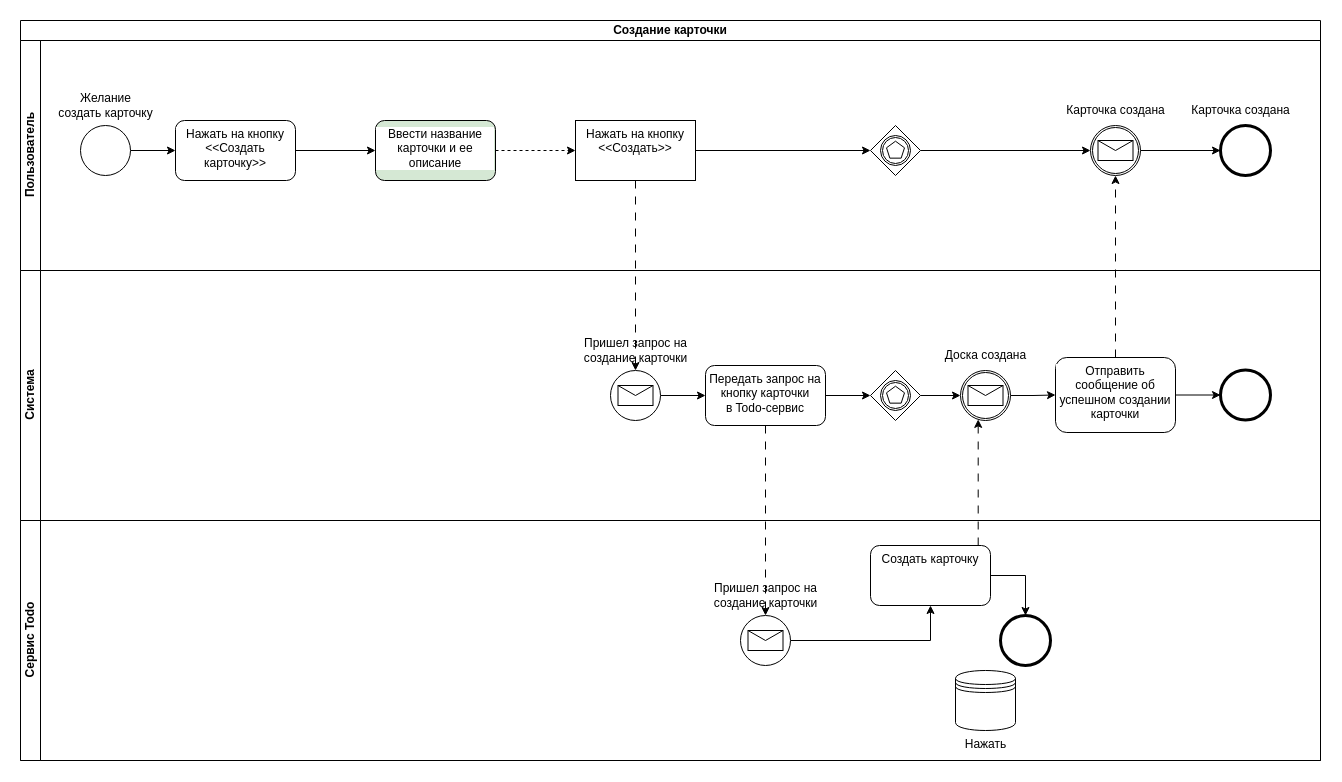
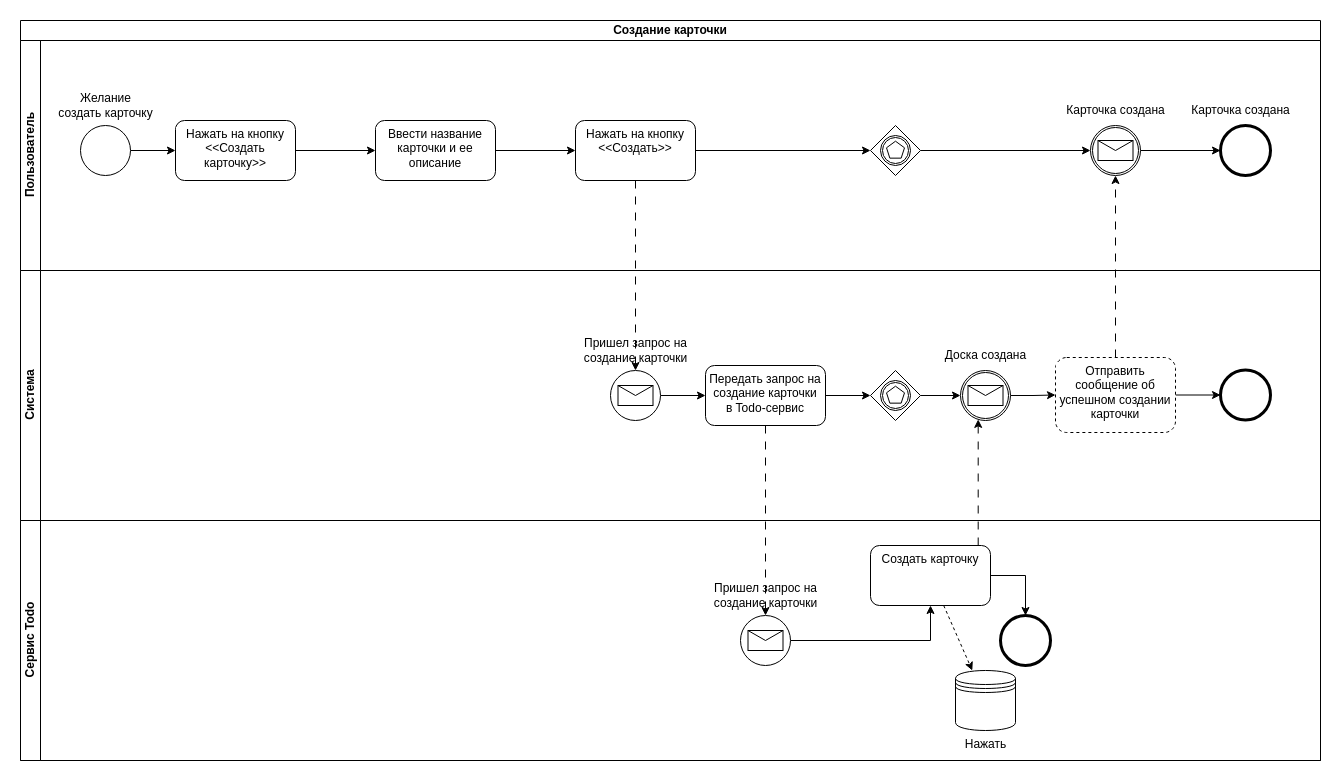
node "Ввести название карточки и ее описание": fillcolor #d5e8d4 -> #ffffff
edge "Ввести название карточки и ее описание" -> "Нажать на кнопку <<Создать>>": style dashed -> solid
node "Нажать на кнопку <<Создать>>": shape rectangle -> rounded rectangle
node "Передать запрос на кнопку карточки в Todo-сервис": label "Передать запрос на кнопку карточки в Todo-сервис" -> "Передать запрос на создание карточки в Todo-сервис"
node "Отправить сообщение об успешном создании карточки": style solid -> dashed
edge "Создать карточку" -> "Нажать": added
